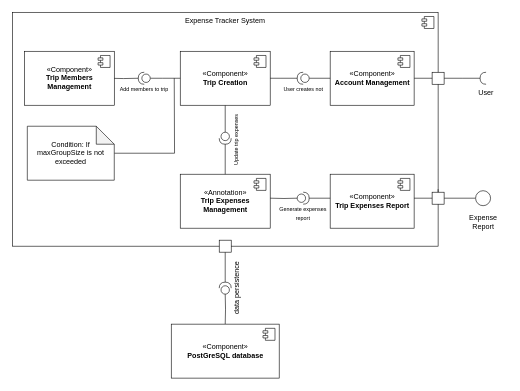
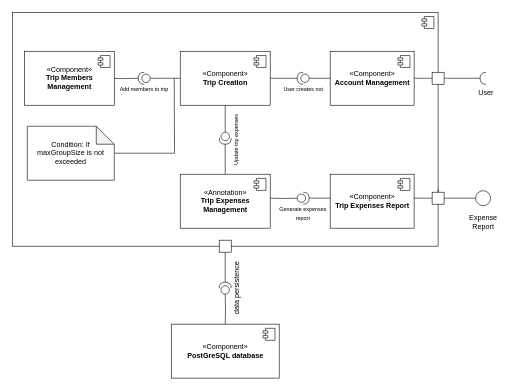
node "Expense Tracker System": removed
